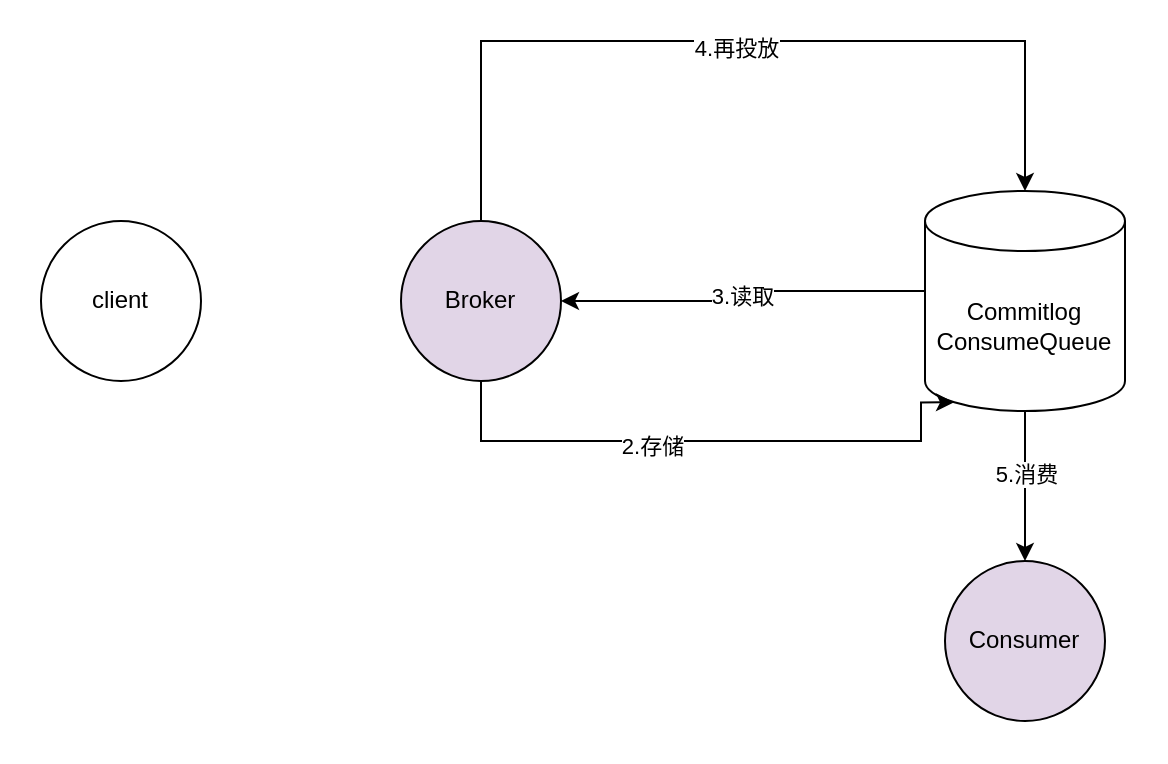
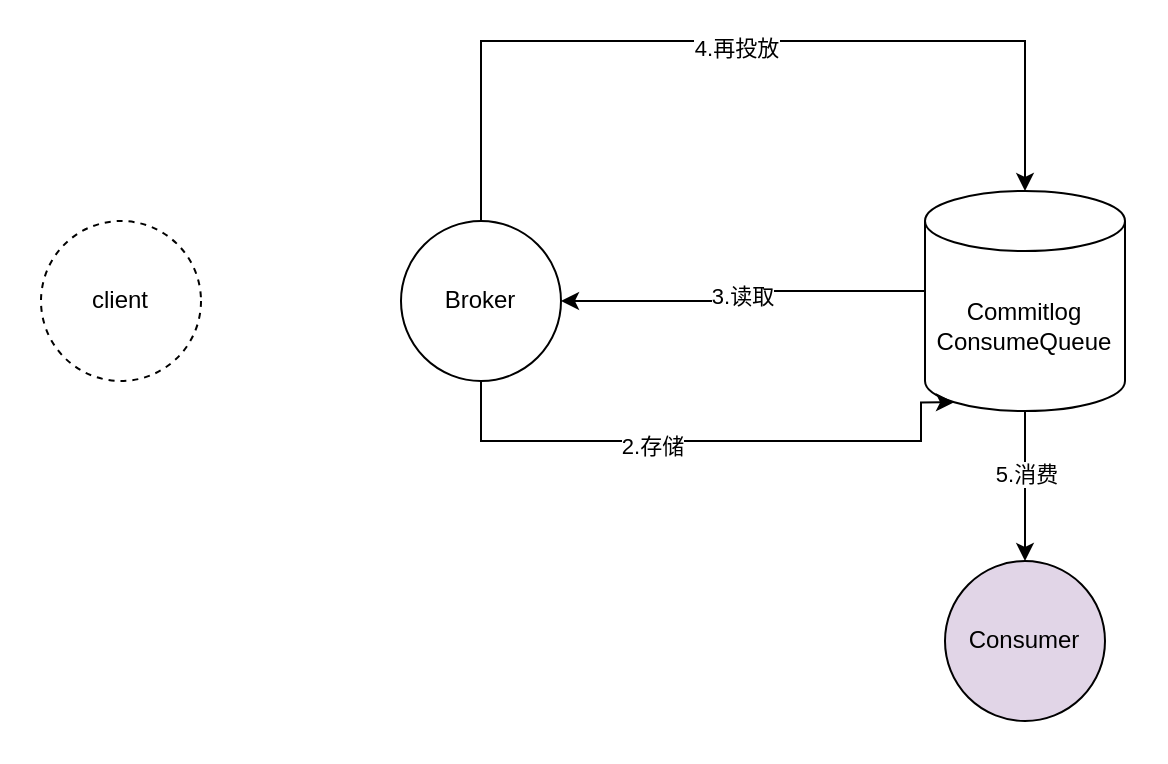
node "client": style solid -> dashed
node "Broker": fillcolor #e1d5e7 -> #ffffff
